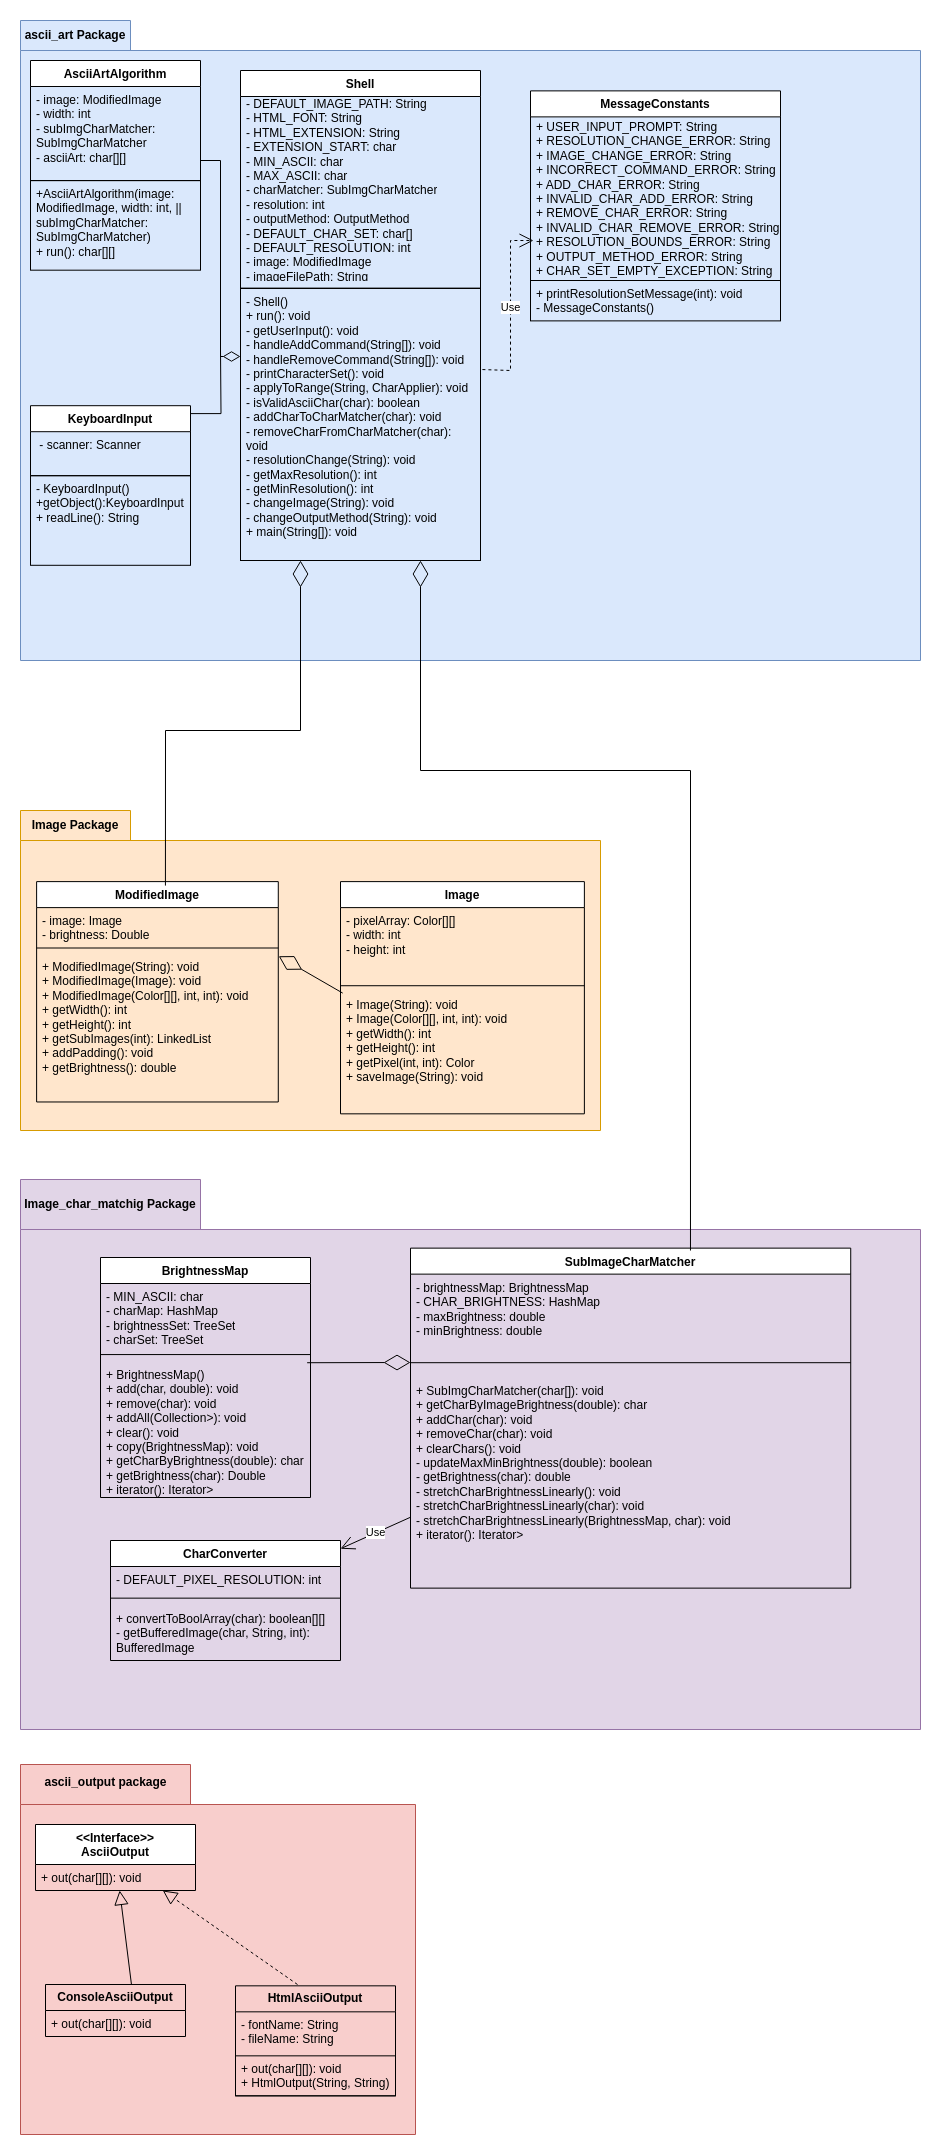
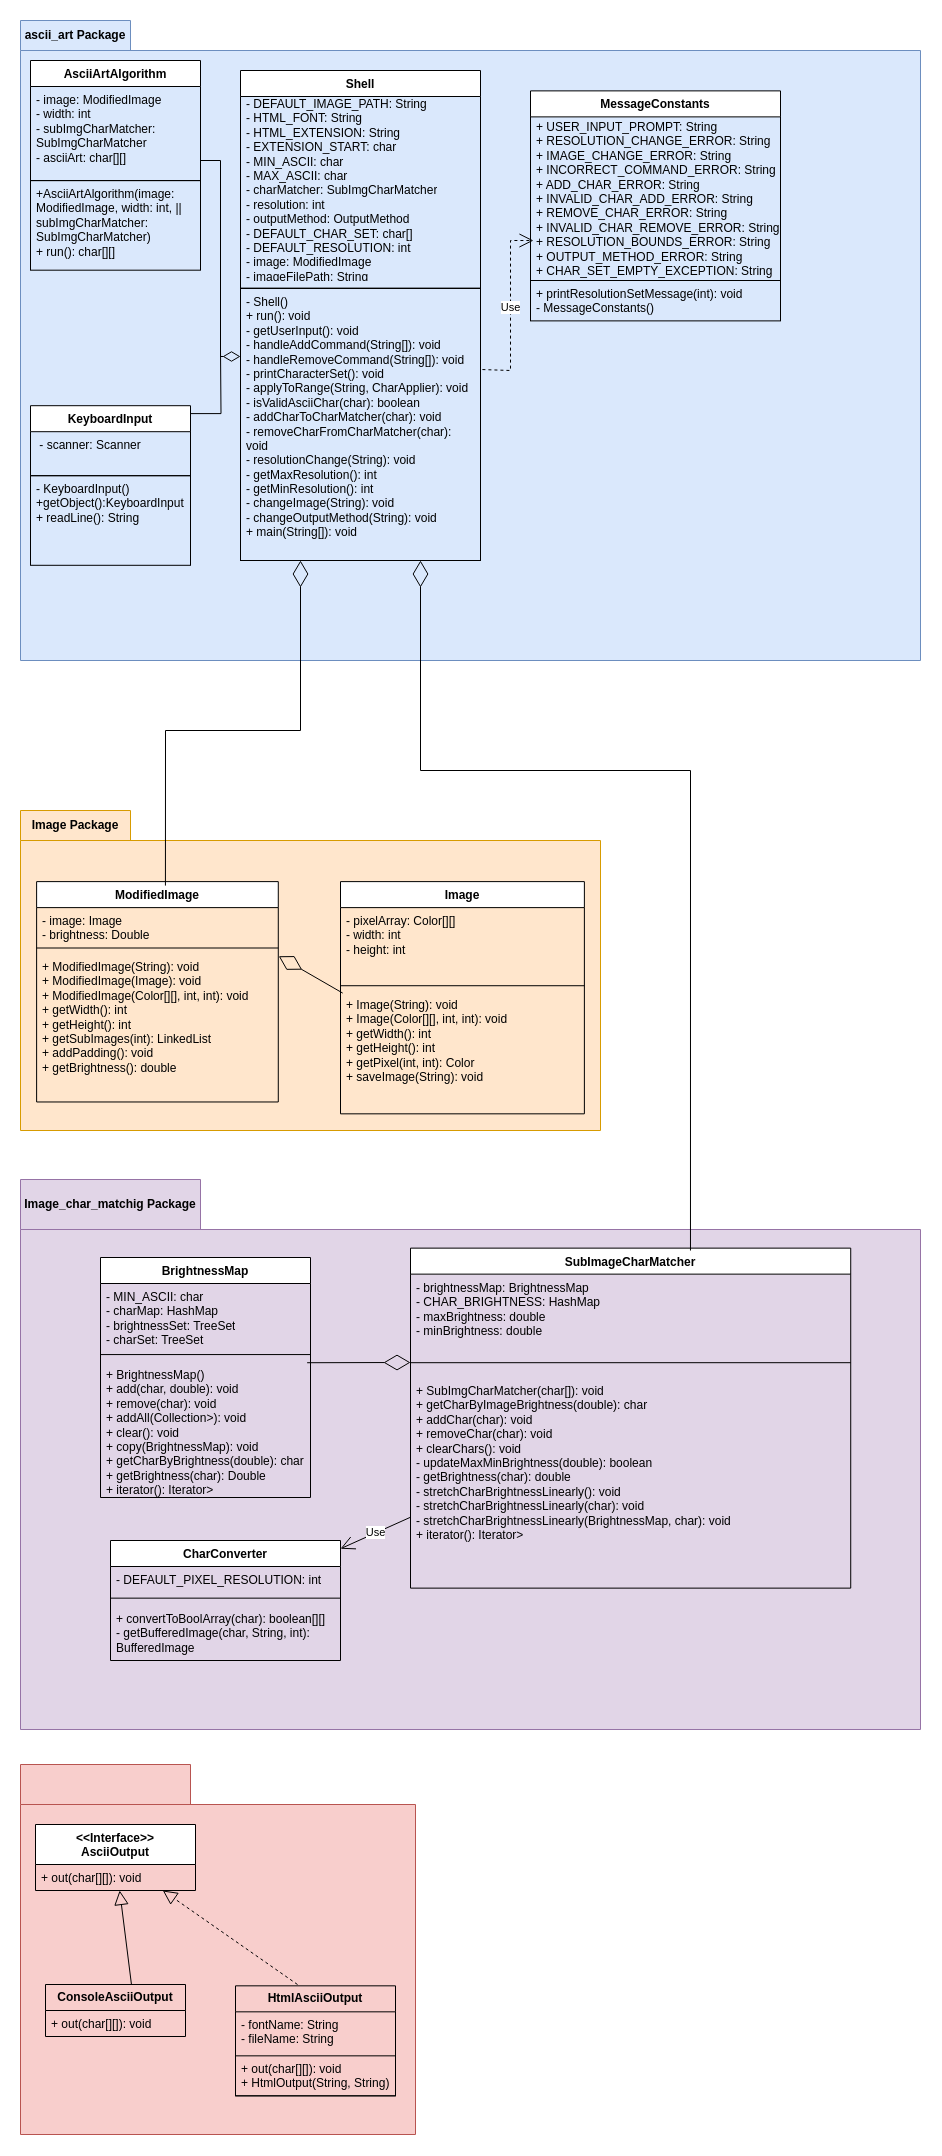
node "ascii_output package": removed
